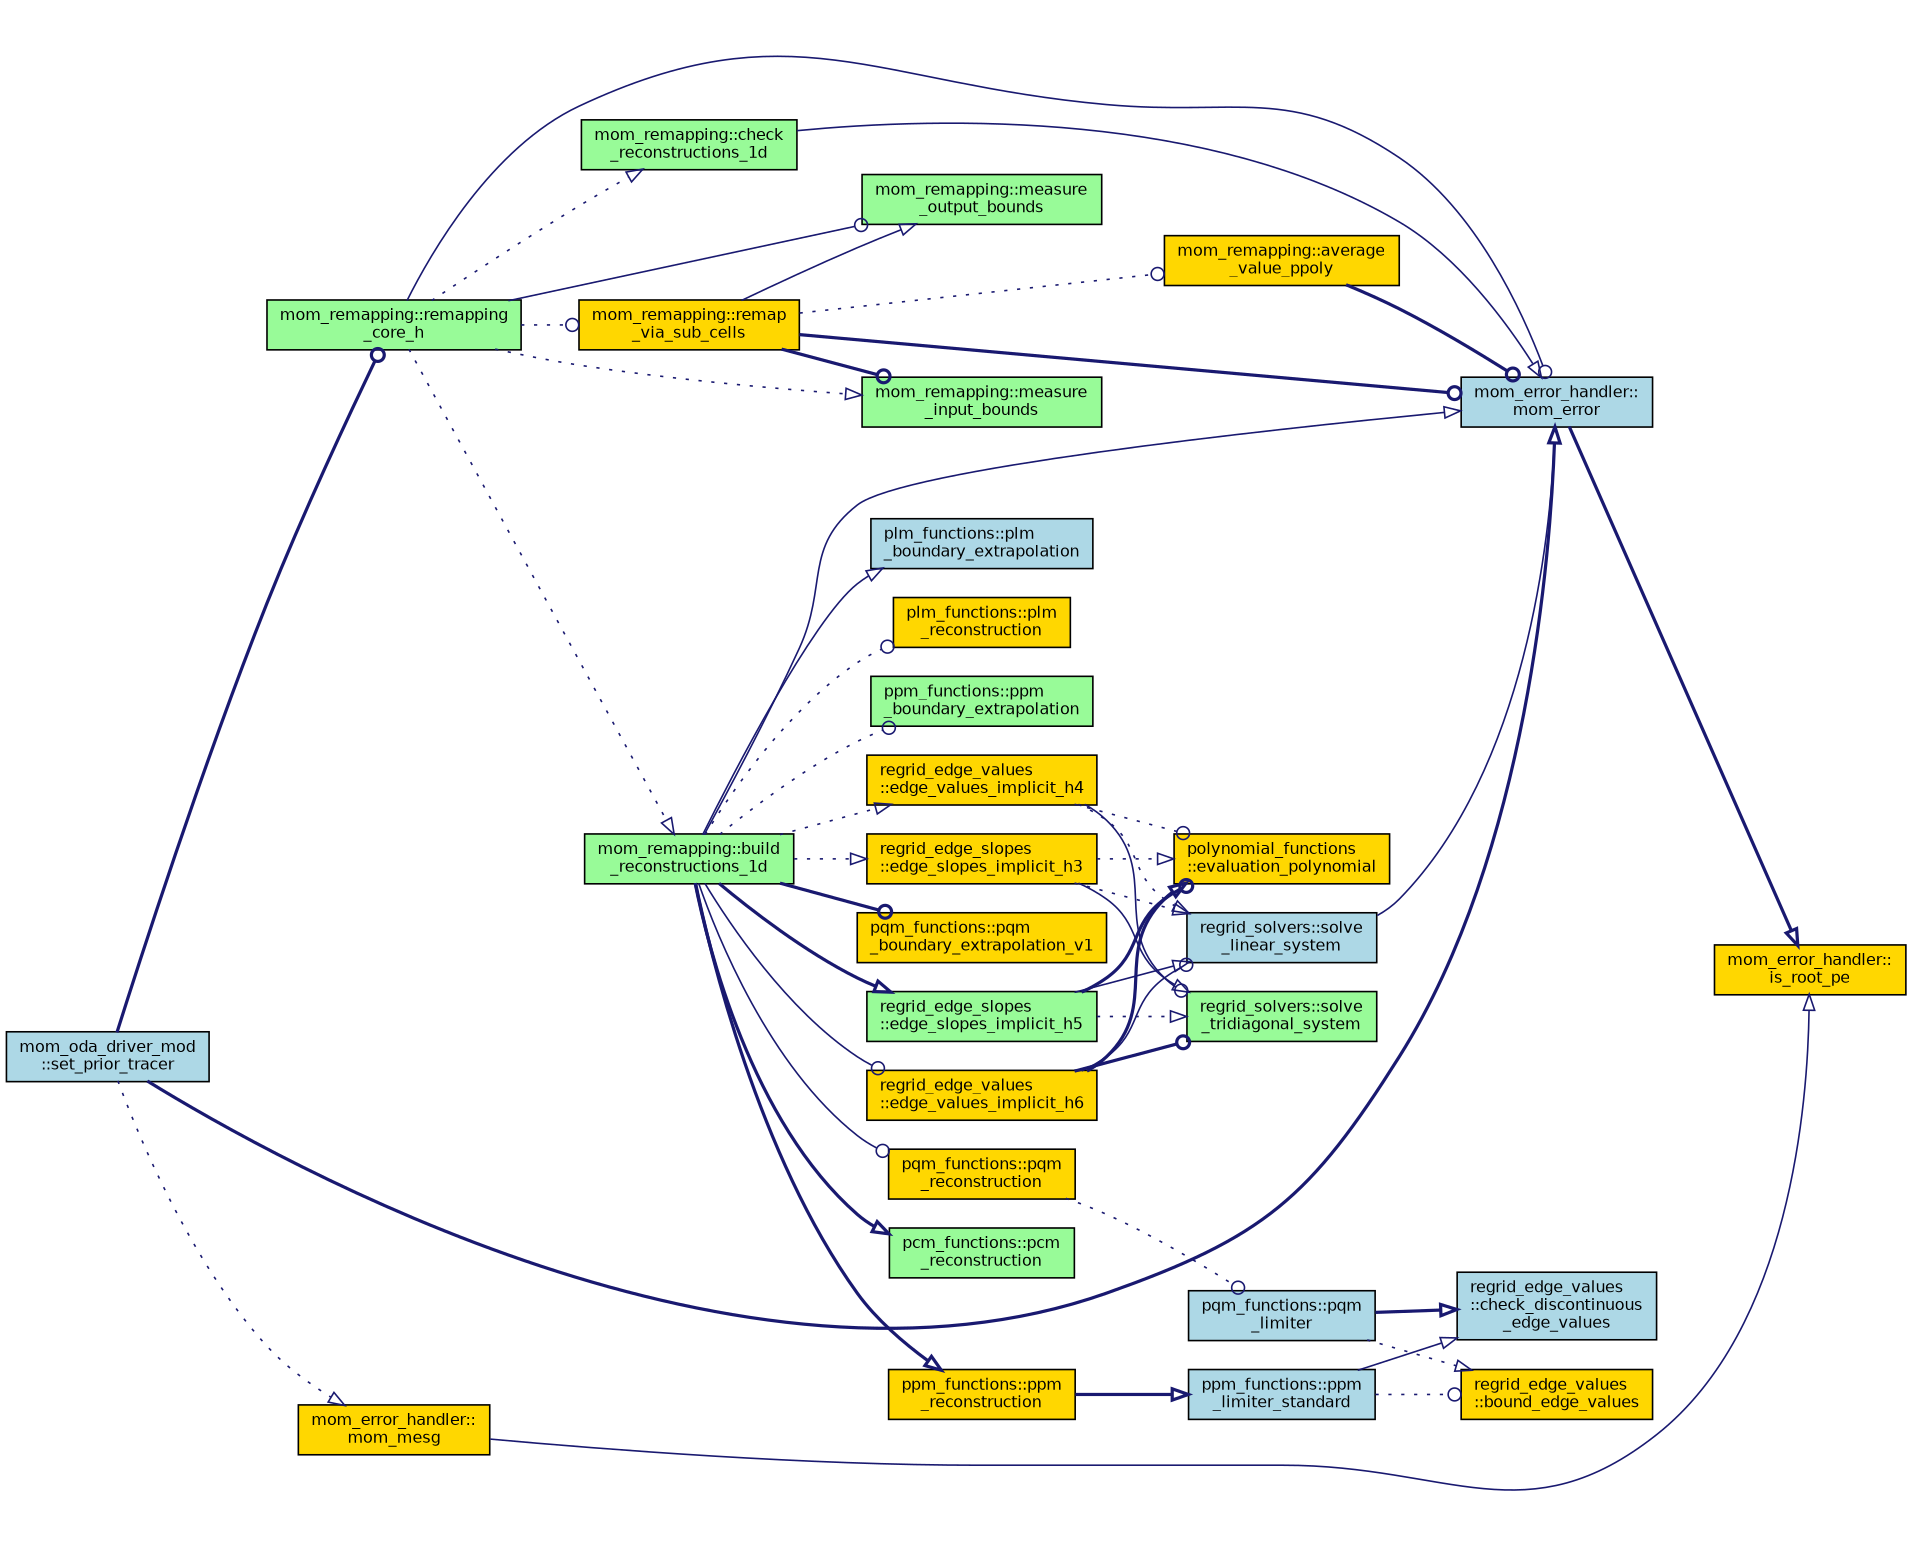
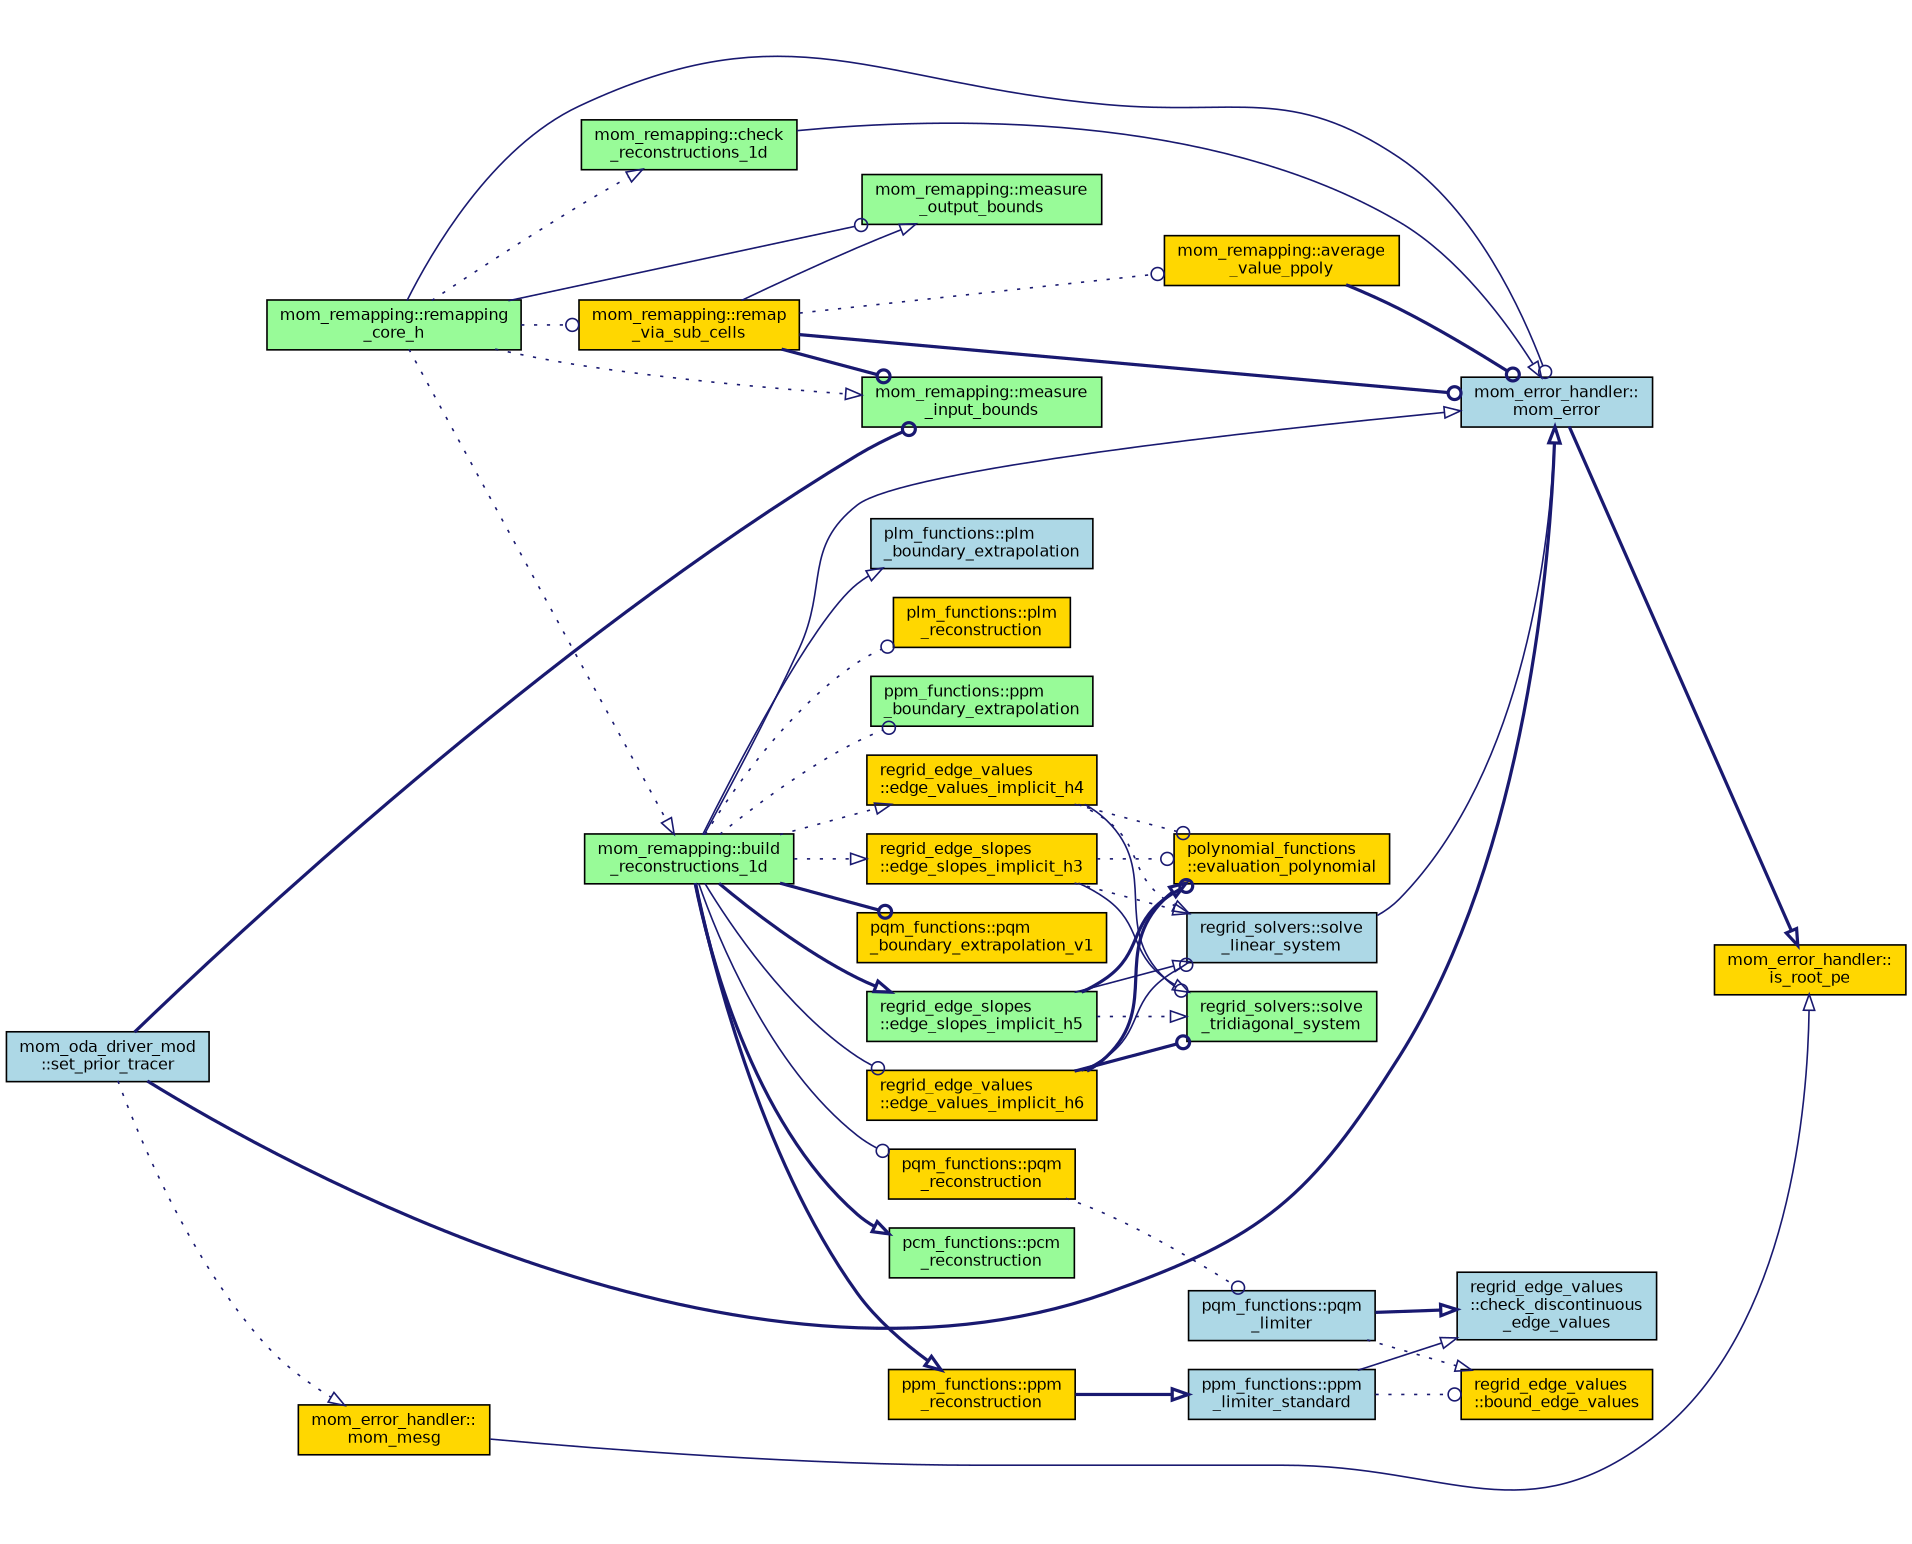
edge "mom_oda_driver_mod ::set_prior_tracer" -> "mom_remapping::remapping _core_h": now "mom_oda_driver_mod ::set_prior_tracer" -> "mom_remapping::measure _input_bounds"
edge "regrid_edge_slopes ::edge_slopes_implicit_h3" -> "polynomial_functions ::evaluation_polynomial": arrowhead onormal -> odot
